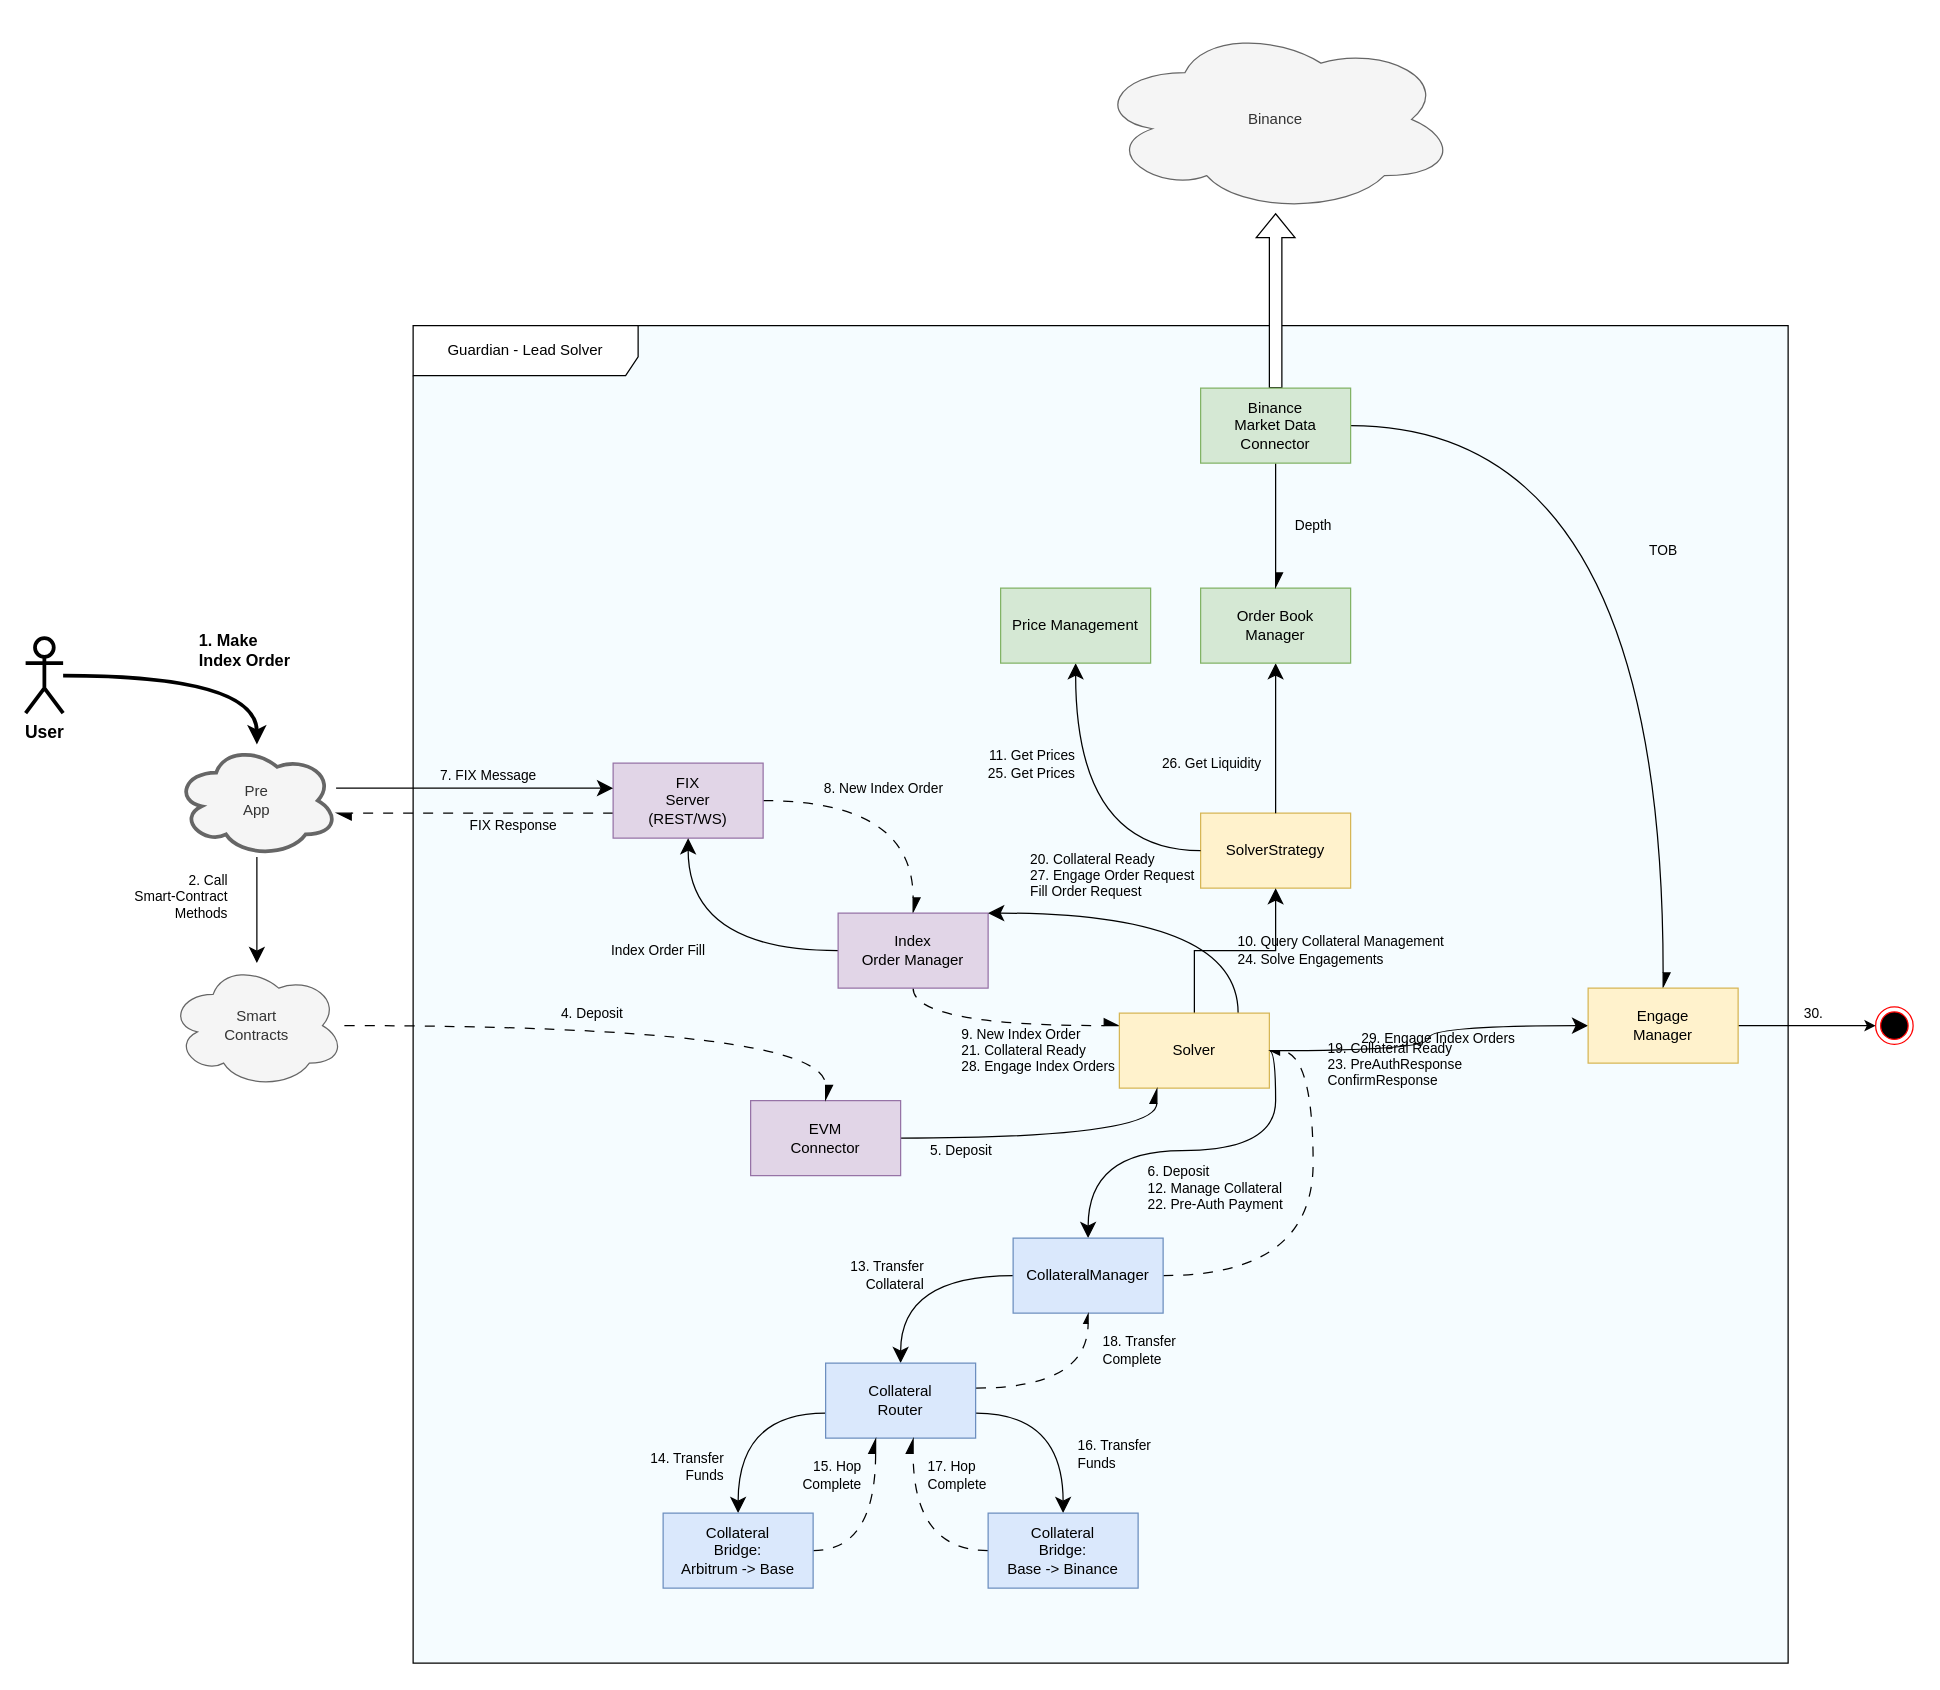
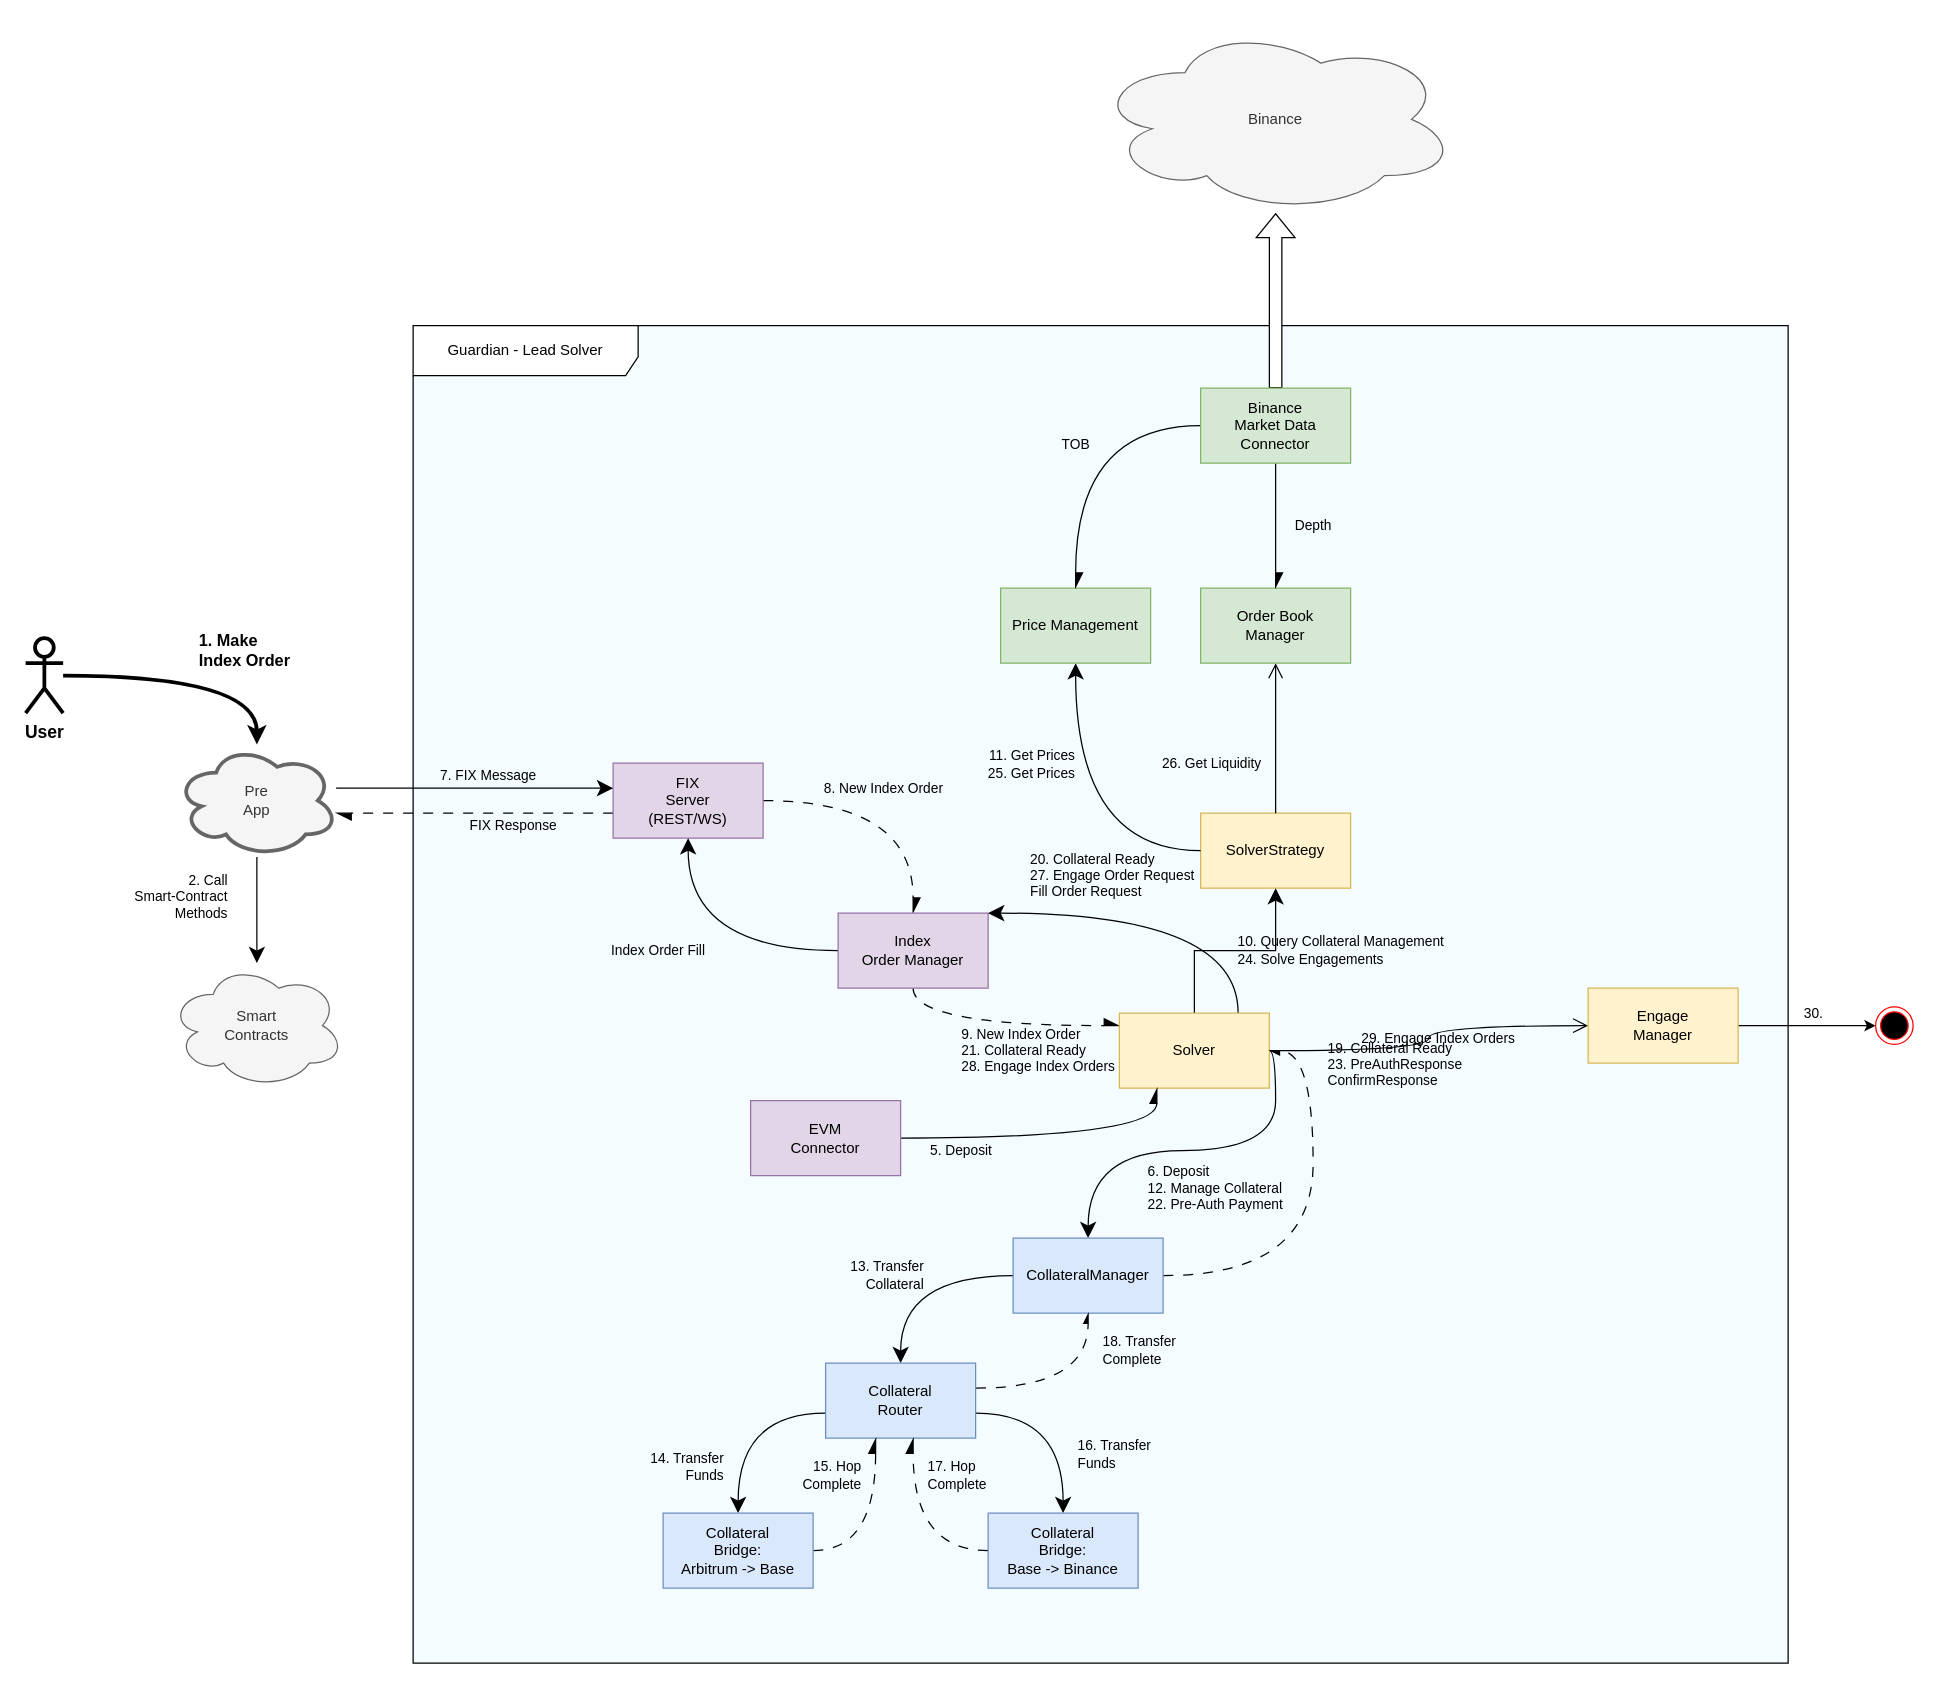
edge "Binance Market Data Connector" -> "Engage Manager": now "Binance Market Data Connector" -> "Price Management"
edge "SolverStrategy" -> "Order Book Manager": arrowhead classic -> open
edge "Solver" -> "Engage Manager": arrowhead classic -> open
edge "Smart Contracts" -> "EVM Connector": removed, label "4. Deposit"
